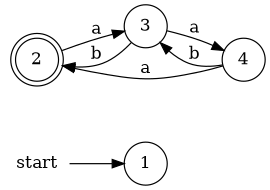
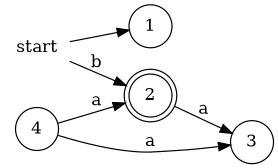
edge "3" -> "4": removed, label "a"
edge "4" -> "3": label "b" -> "a"
edge "3" -> "2": now "start" -> "2"
